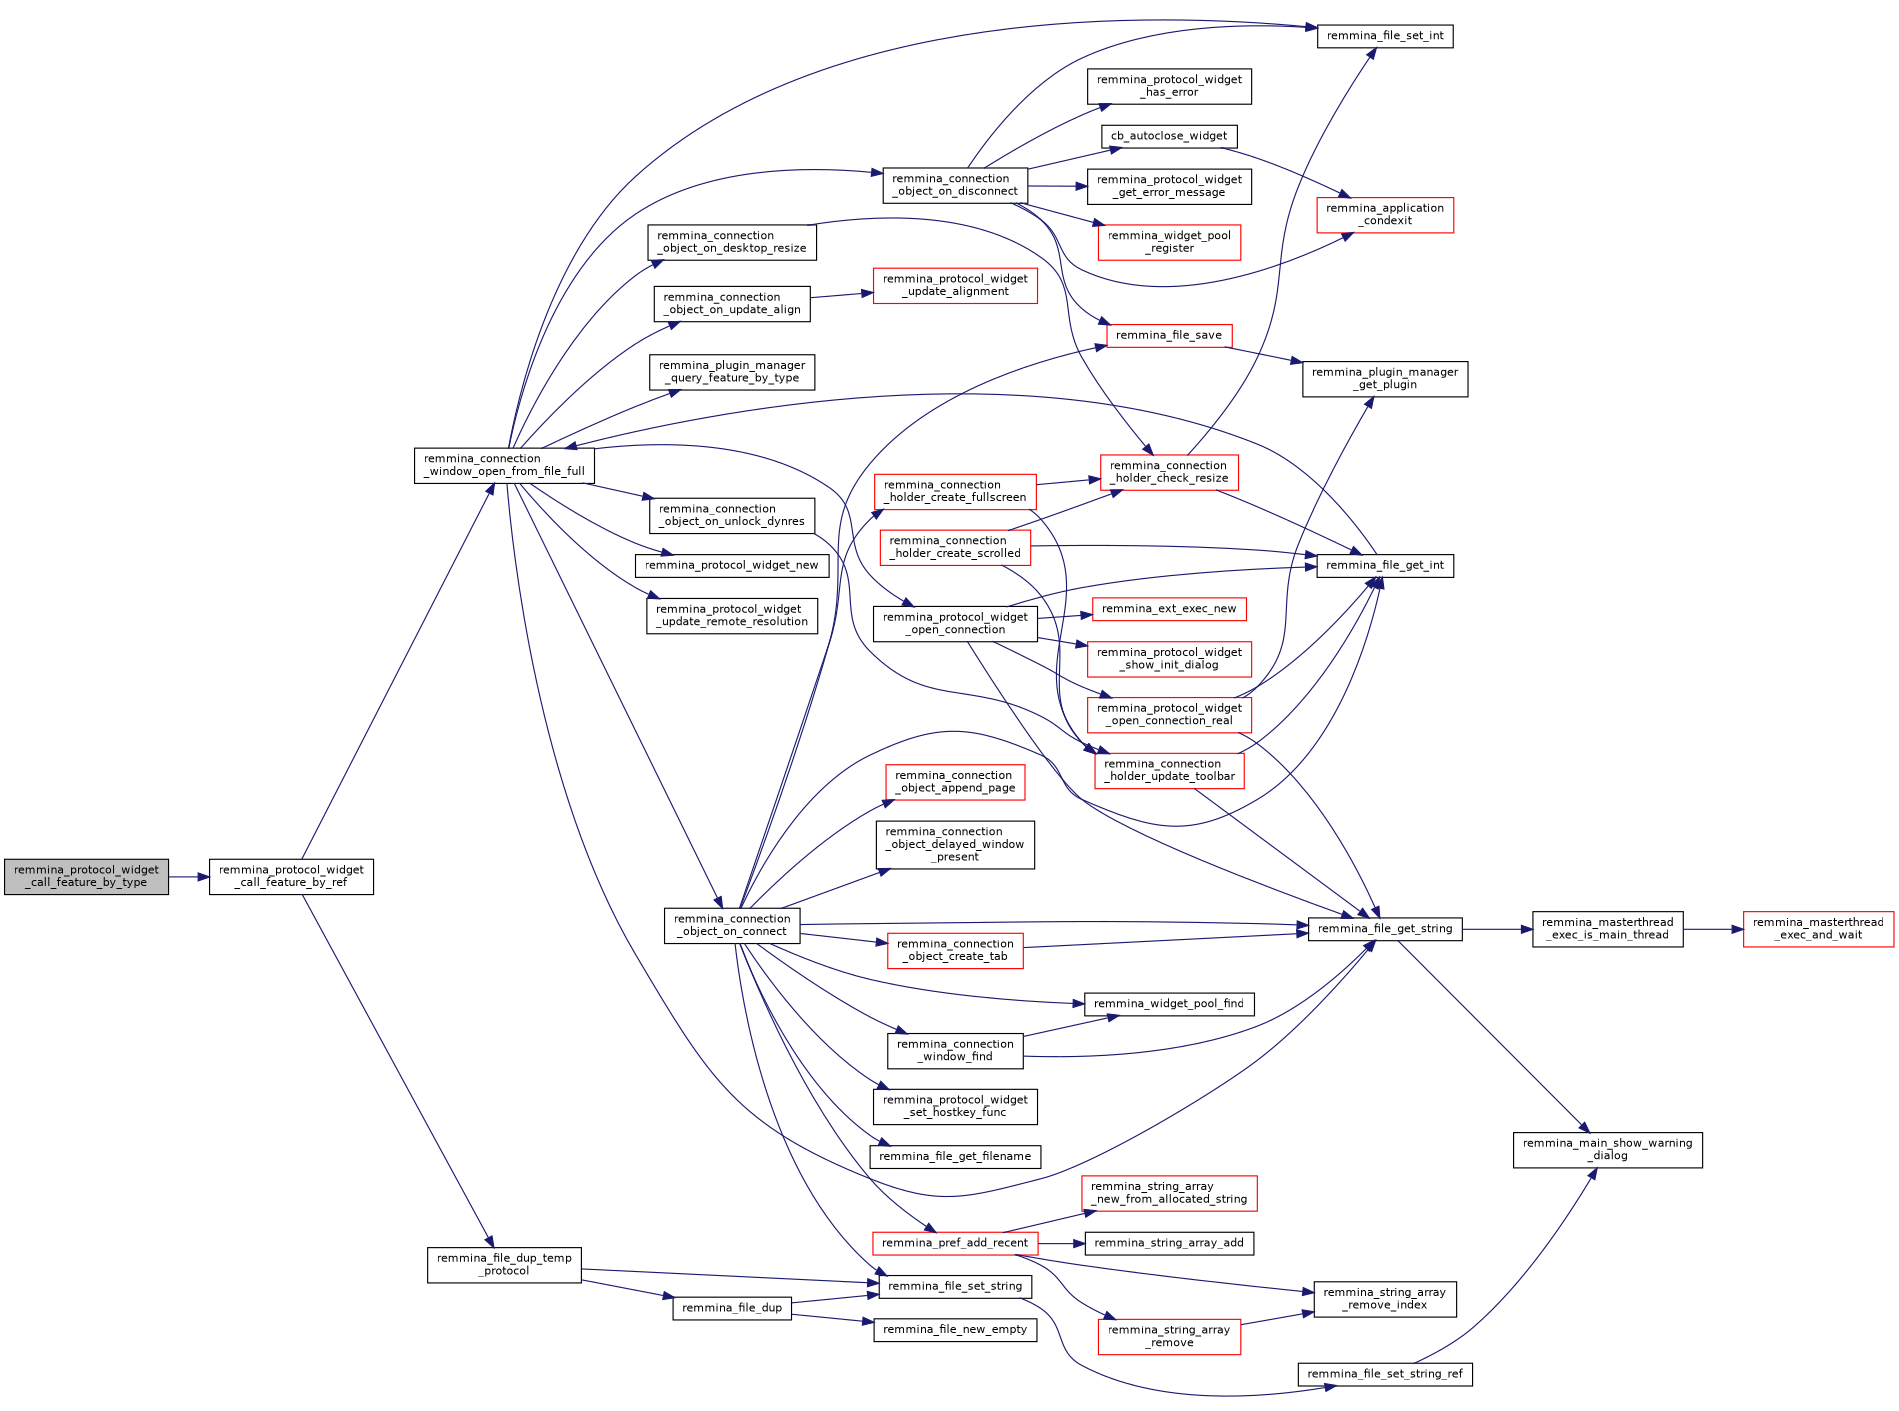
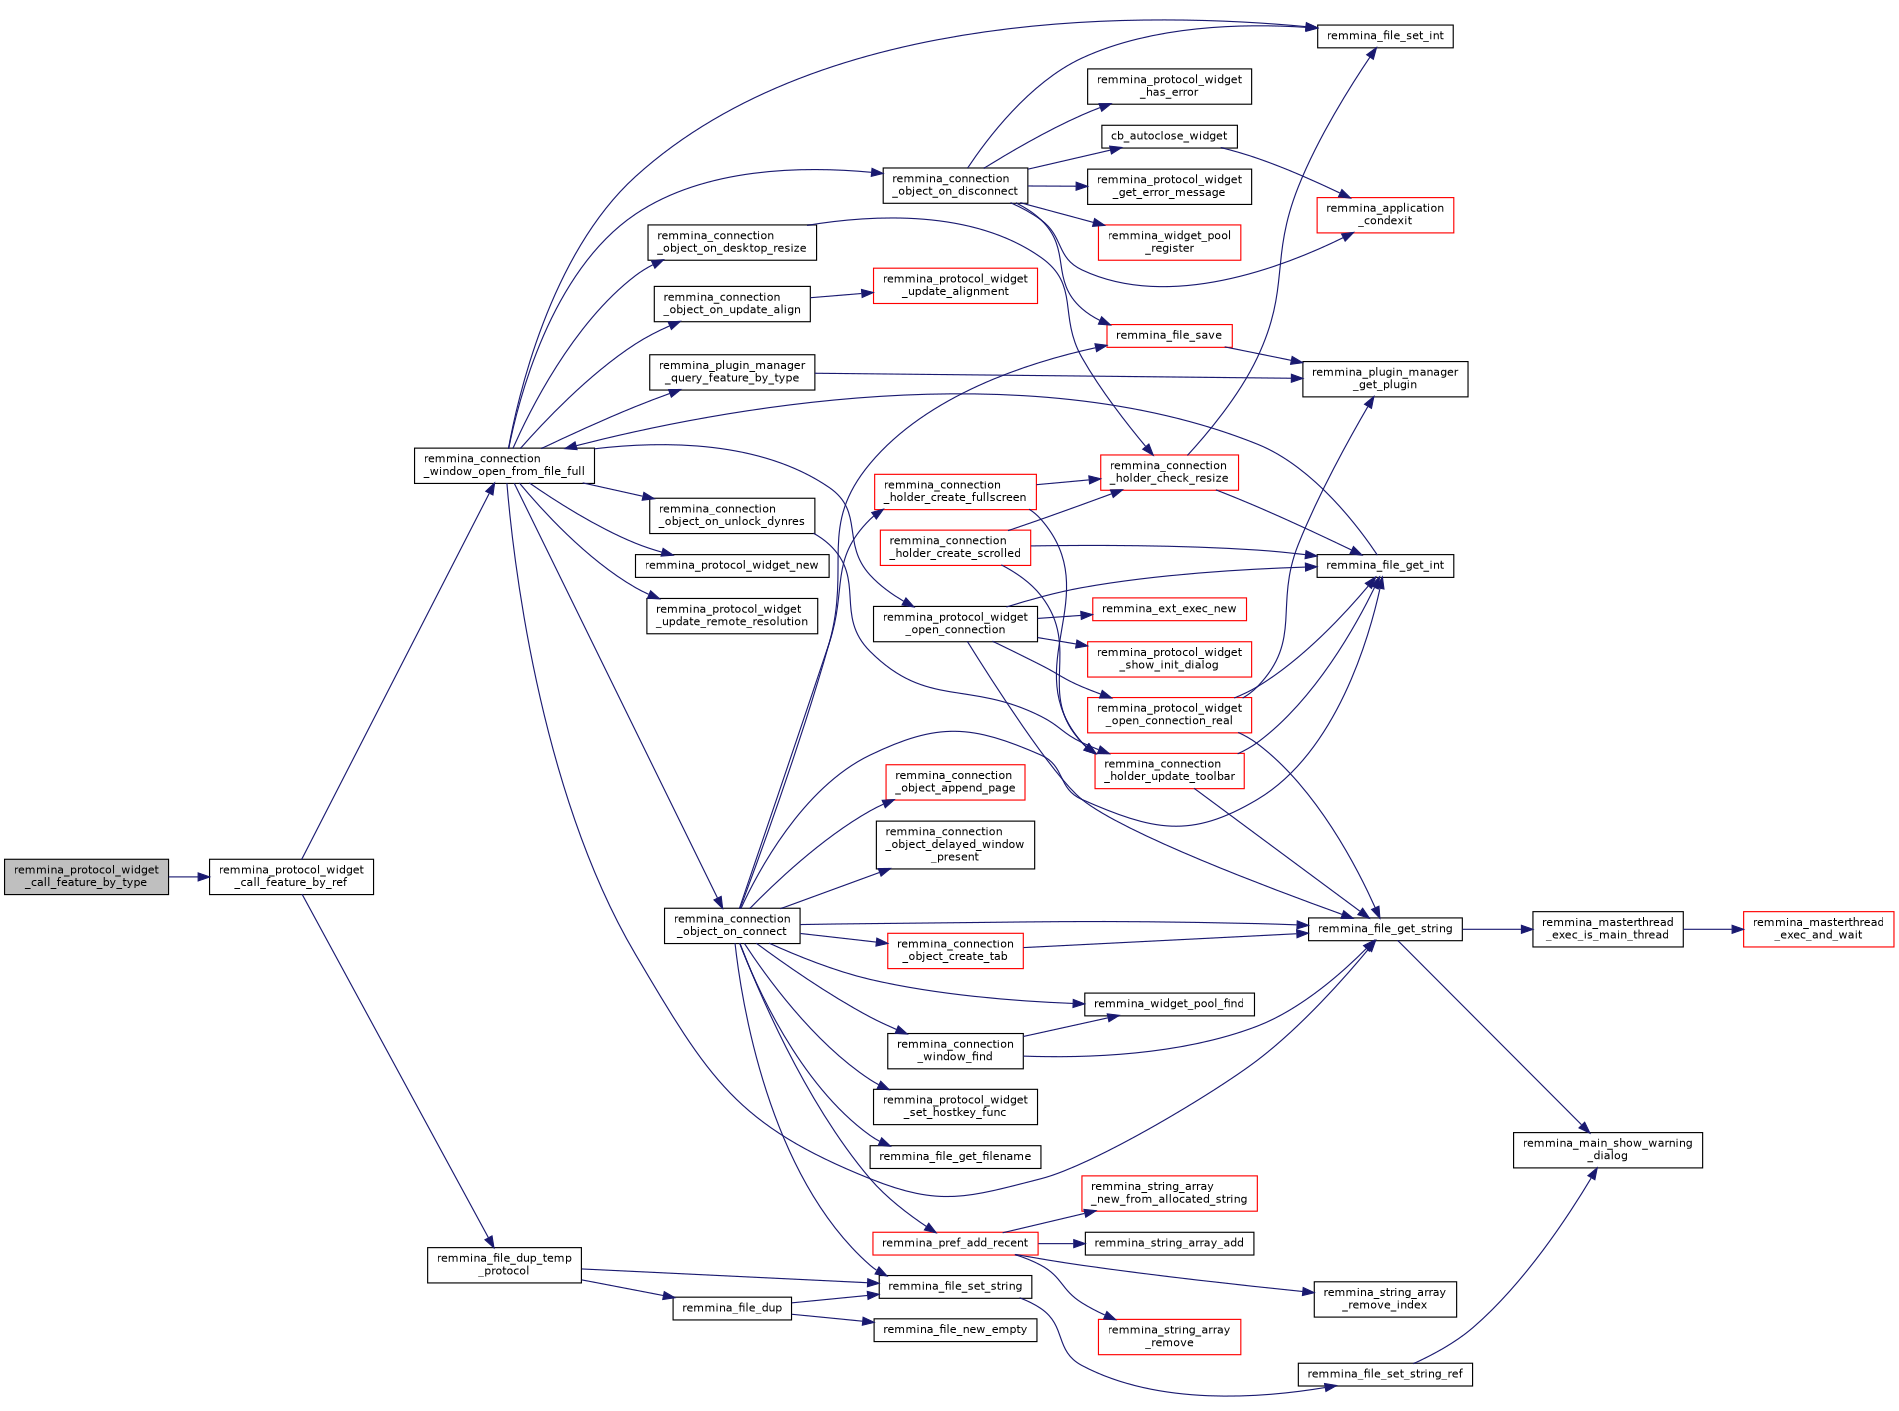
edge "remmina_plugin_manager _query_feature_by_type" -> "remmina_plugin_manager _get_plugin": added
edge "remmina_string_array _remove" -> "remmina_string_array _remove_index": removed
